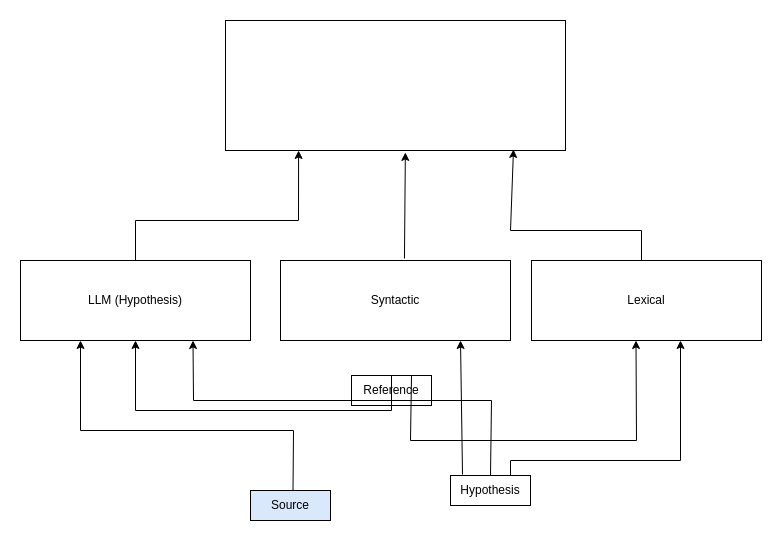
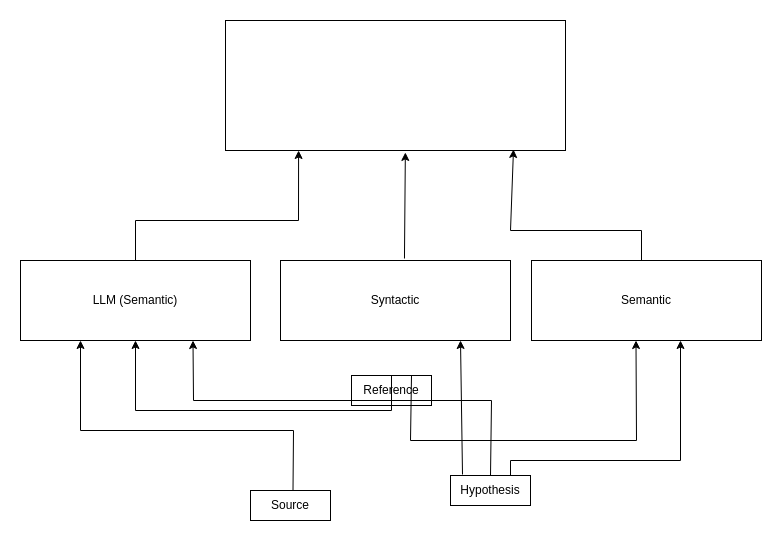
node "LLM (Hypothesis)": label "LLM (Hypothesis)" -> "LLM (Semantic)"
node "Lexical": label "Lexical" -> "Semantic"
node "Source": fillcolor #dae8fc -> #ffffff
